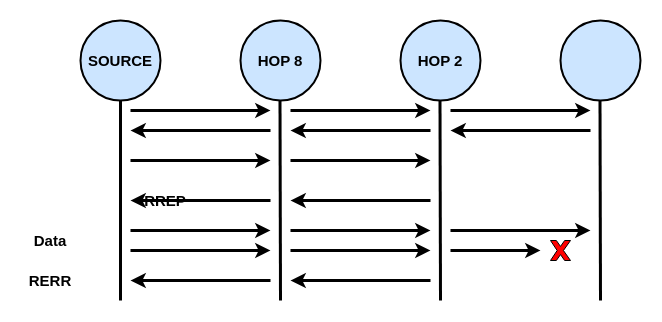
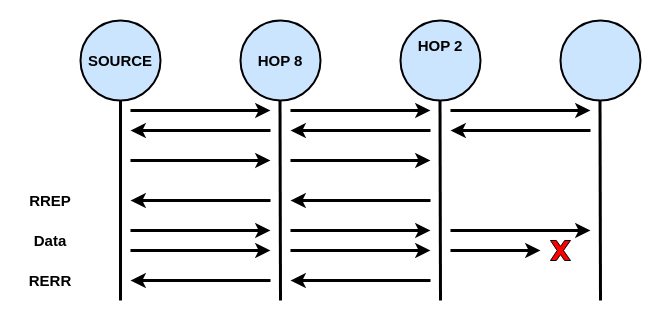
node "HOP 2": moved (441, 61) -> (441, 46)
node "RREP": moved (166, 201) -> (51, 201)
